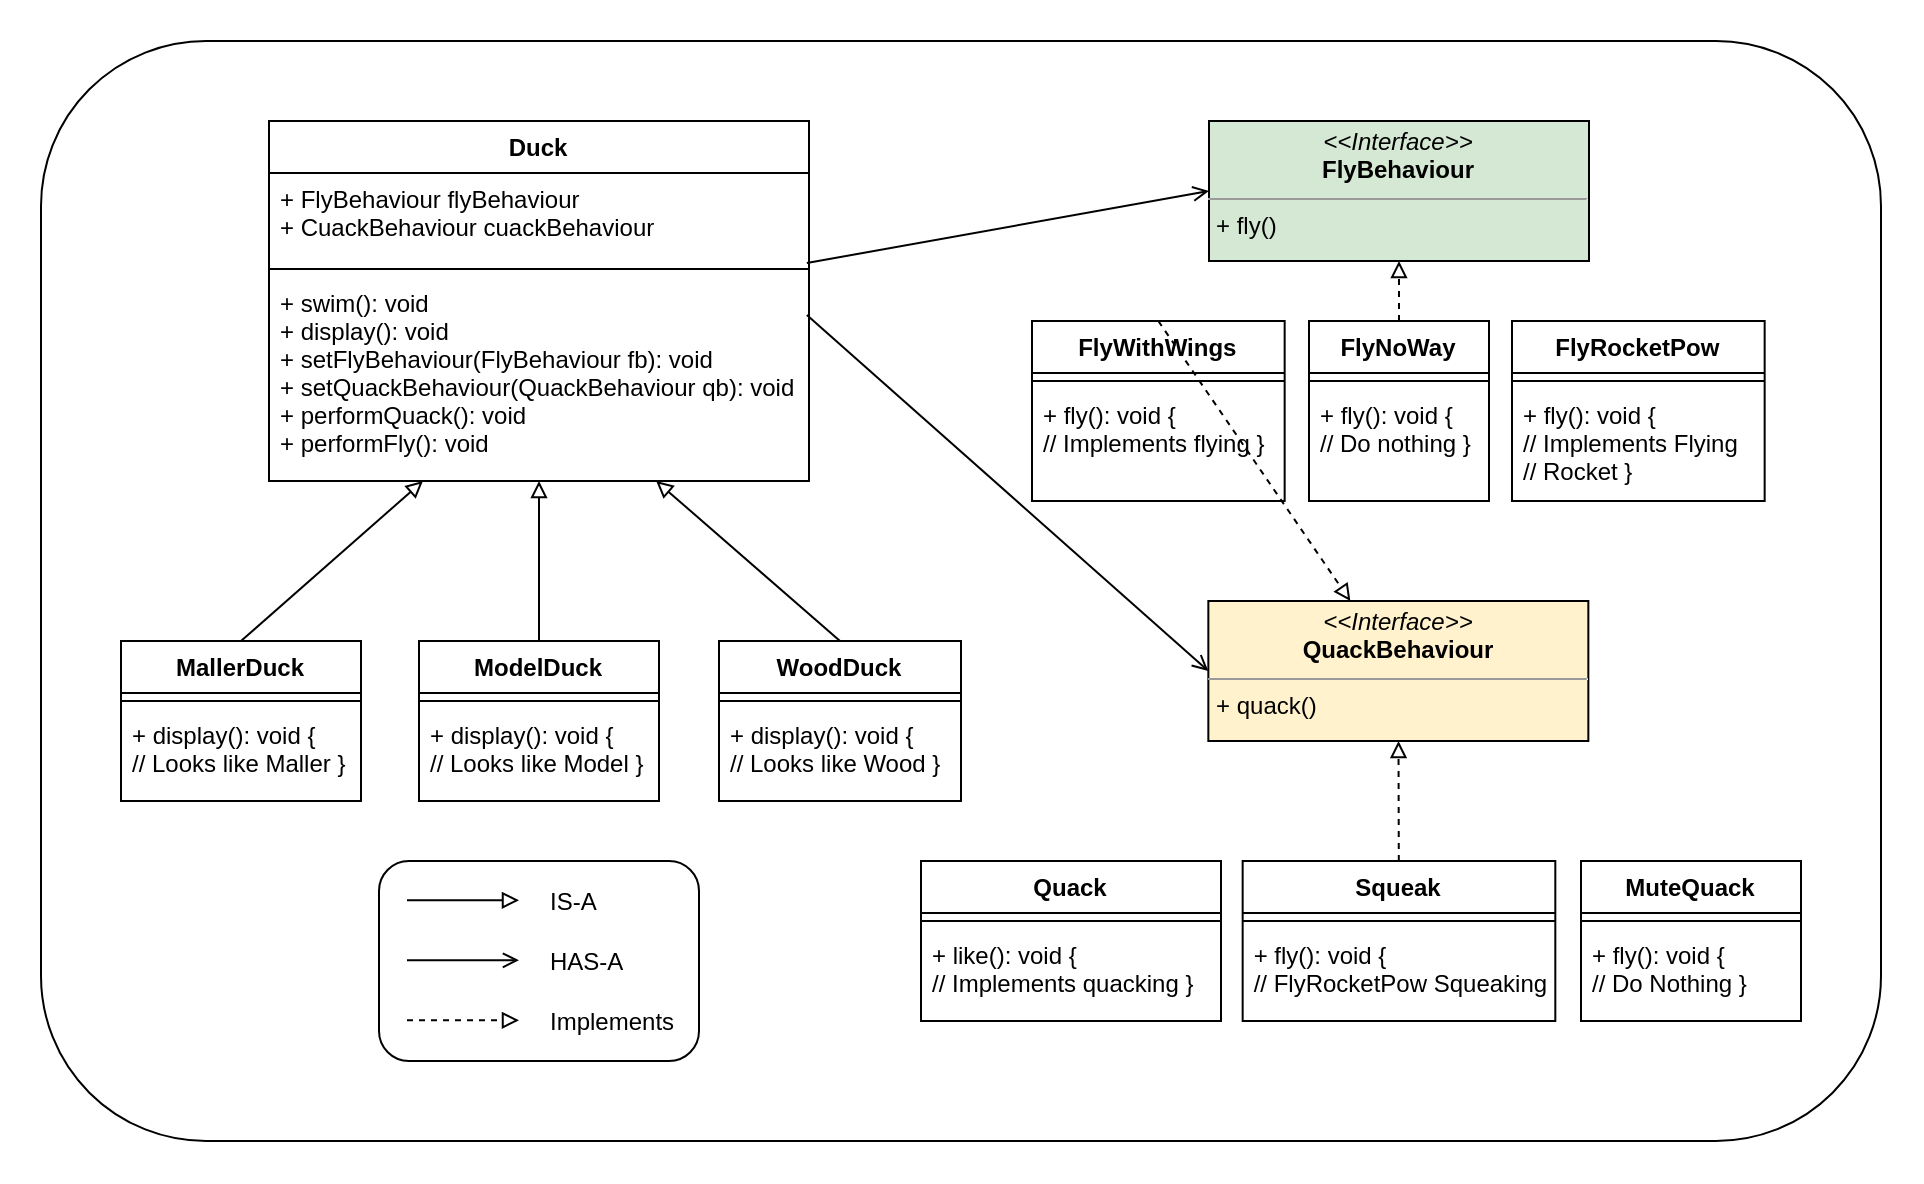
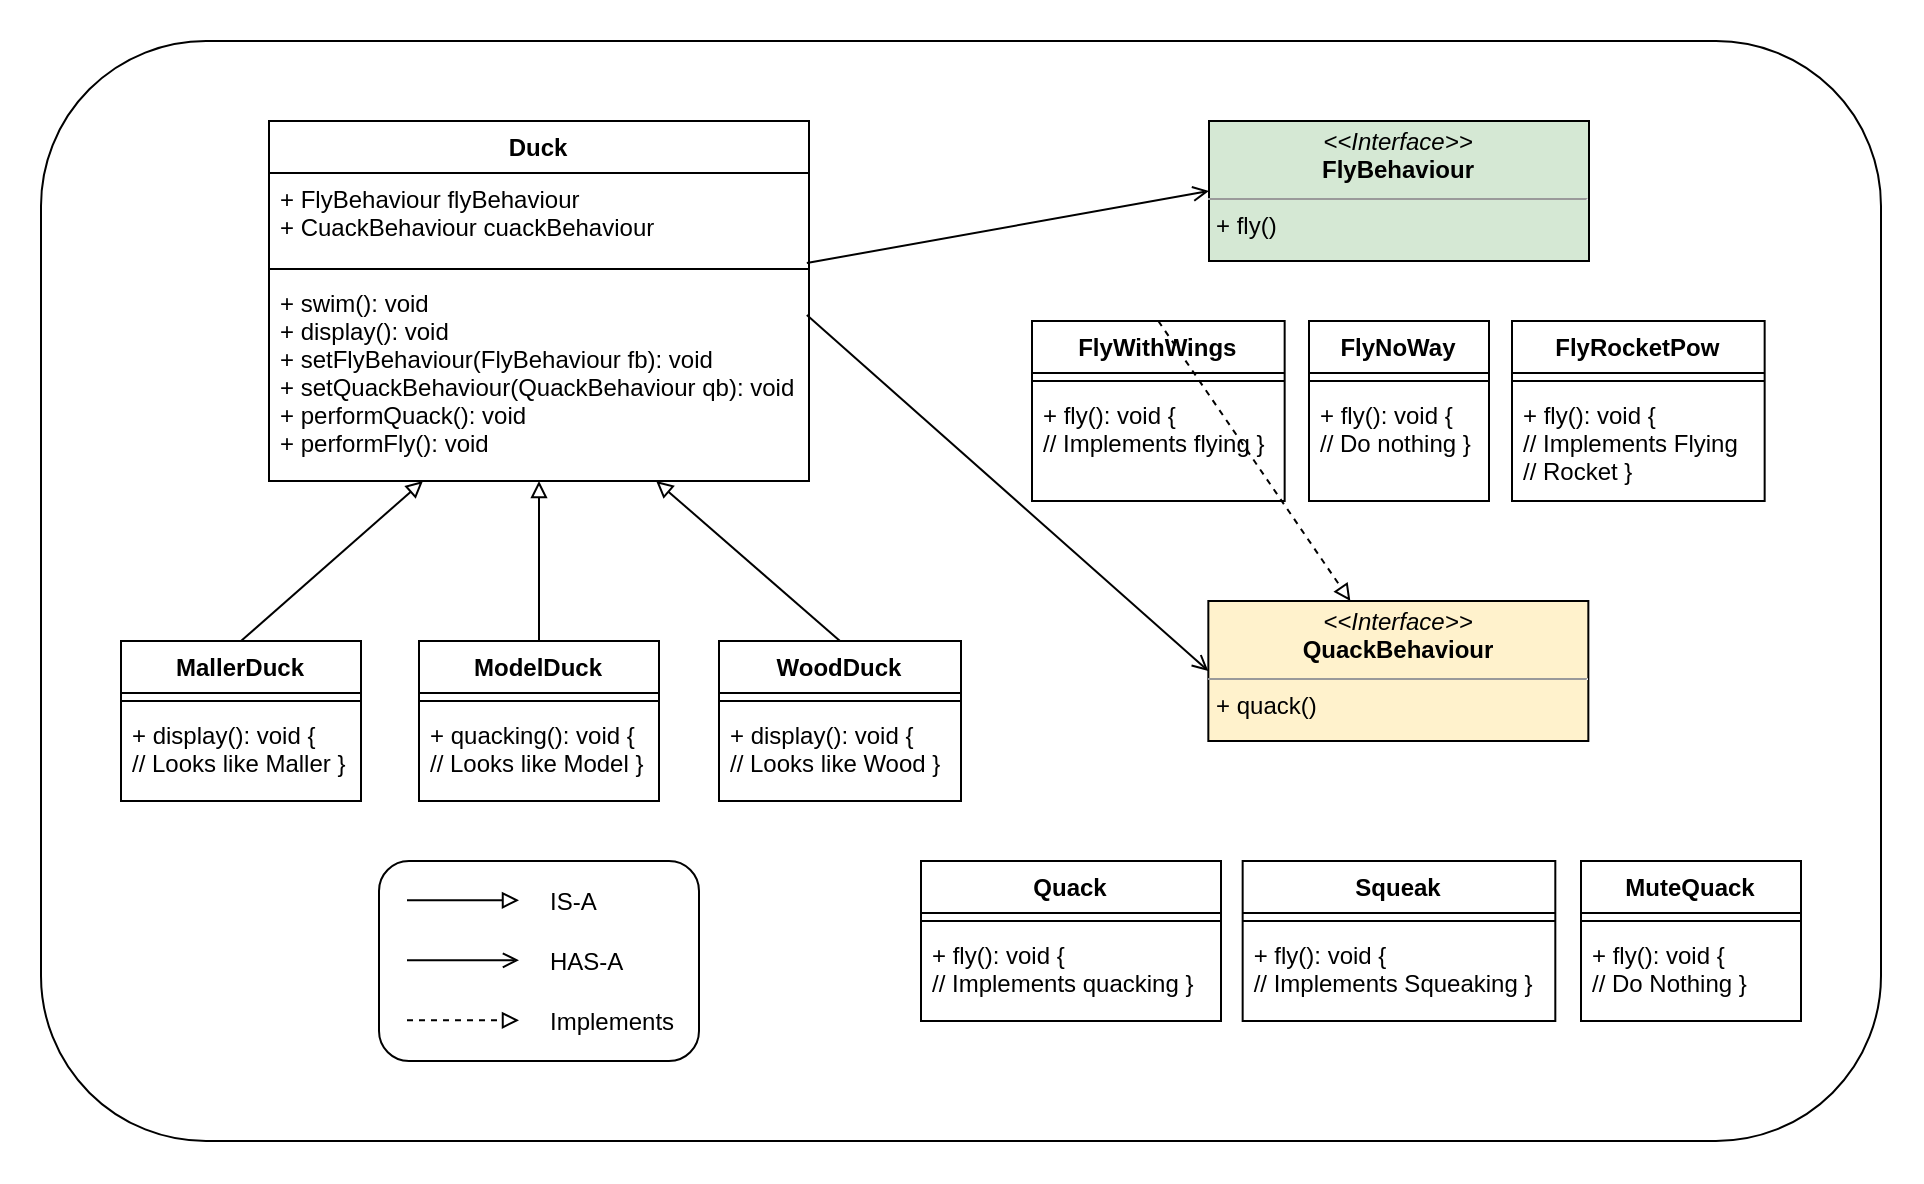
edge "FlyNoWay" -> "<<Interface>> FlyBehaviour + fly()": removed
node "+ display(): void { // Looks like Model }": label "+ display(): void { // Looks like Model }" -> "+ quacking(): void { // Looks like Model }"
edge "Squeak" -> "<<Interface>> QuackBehaviour + quack()": removed
node "+ like(): void { // Implements quacking }": label "+ like(): void { // Implements quacking }" -> "+ fly(): void { // Implements quacking }"
node "+ fly(): void { // FlyRocketPow Squeaking }": label "+ fly(): void { // FlyRocketPow Squeaking }" -> "+ fly(): void { // Implements Squeaking }"
